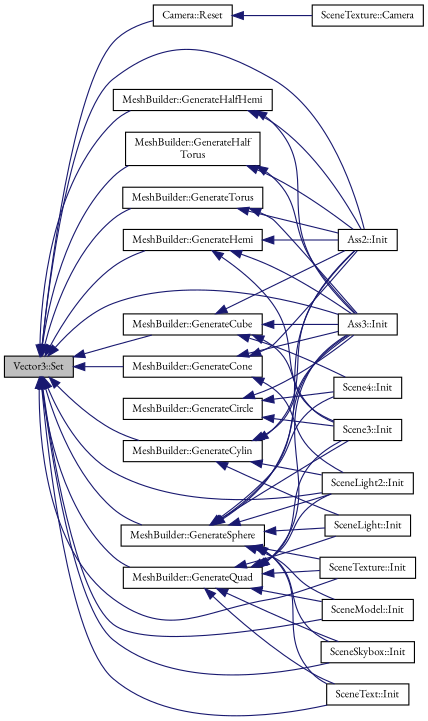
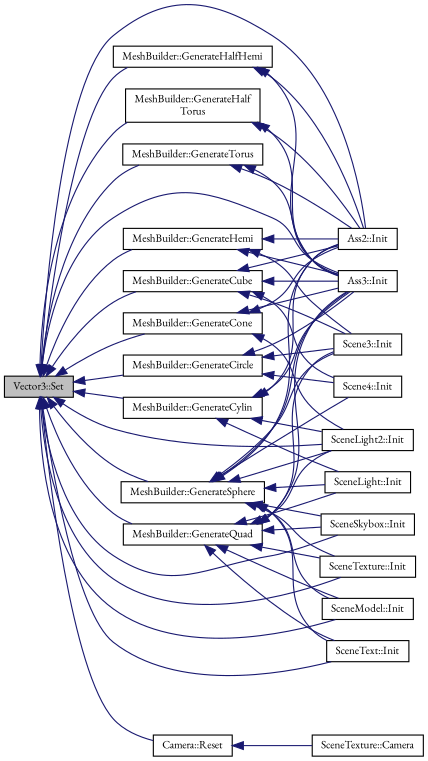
edge "MeshBuilder::GenerateCircle" -> "Vector3::Set": added
